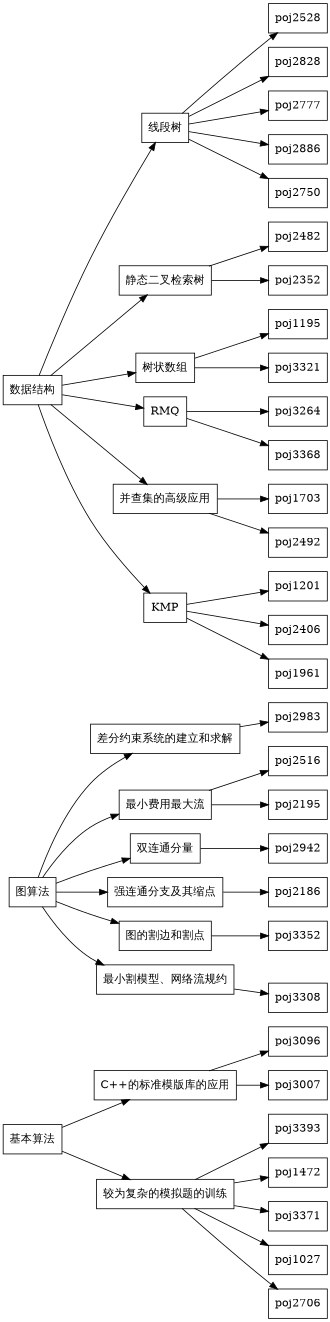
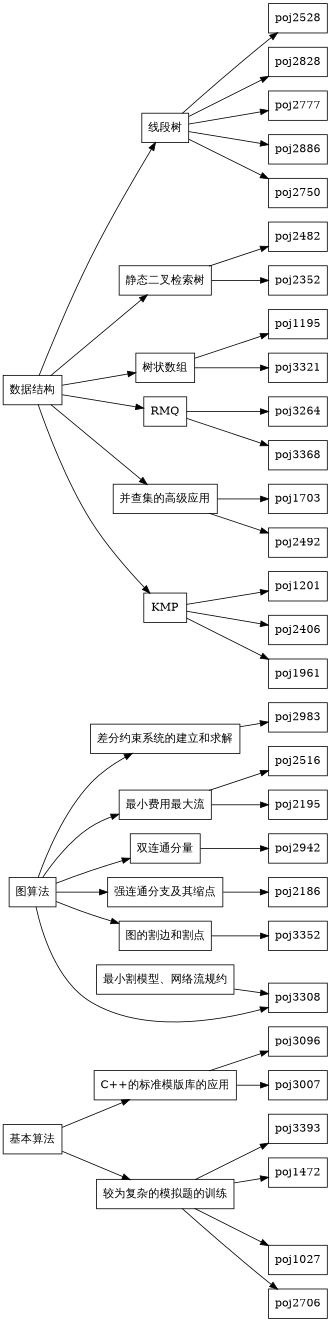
edge "图算法" -> "最小割模型、网络流规约": now "图算法" -> "poj3308"
node "poj3371": removed
